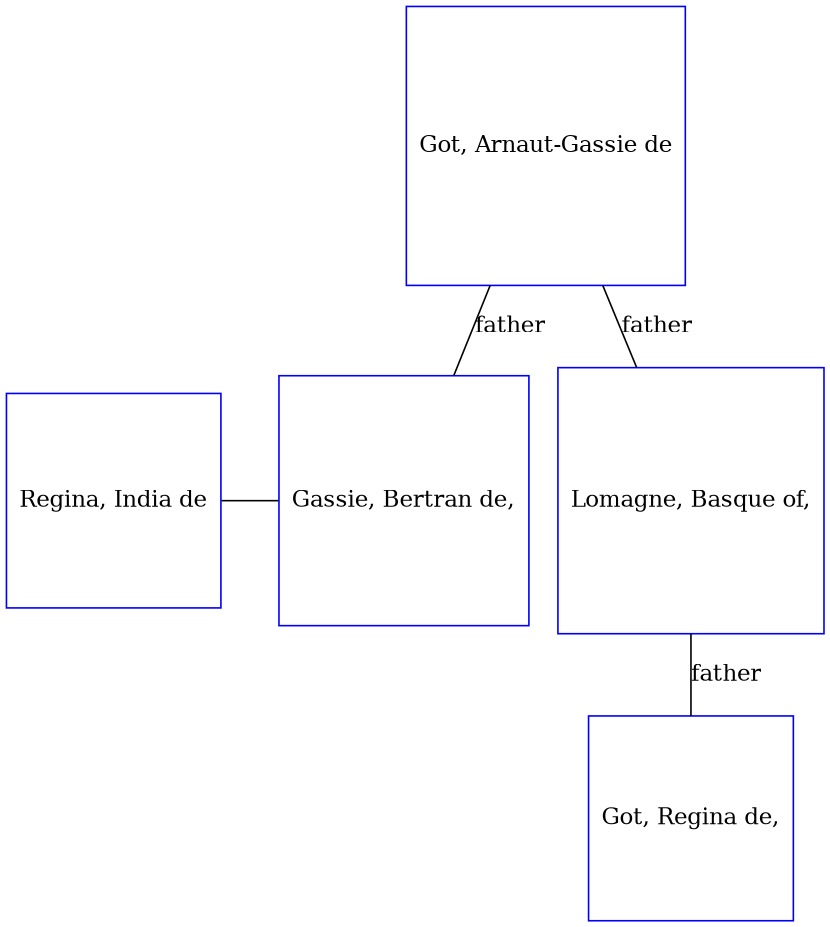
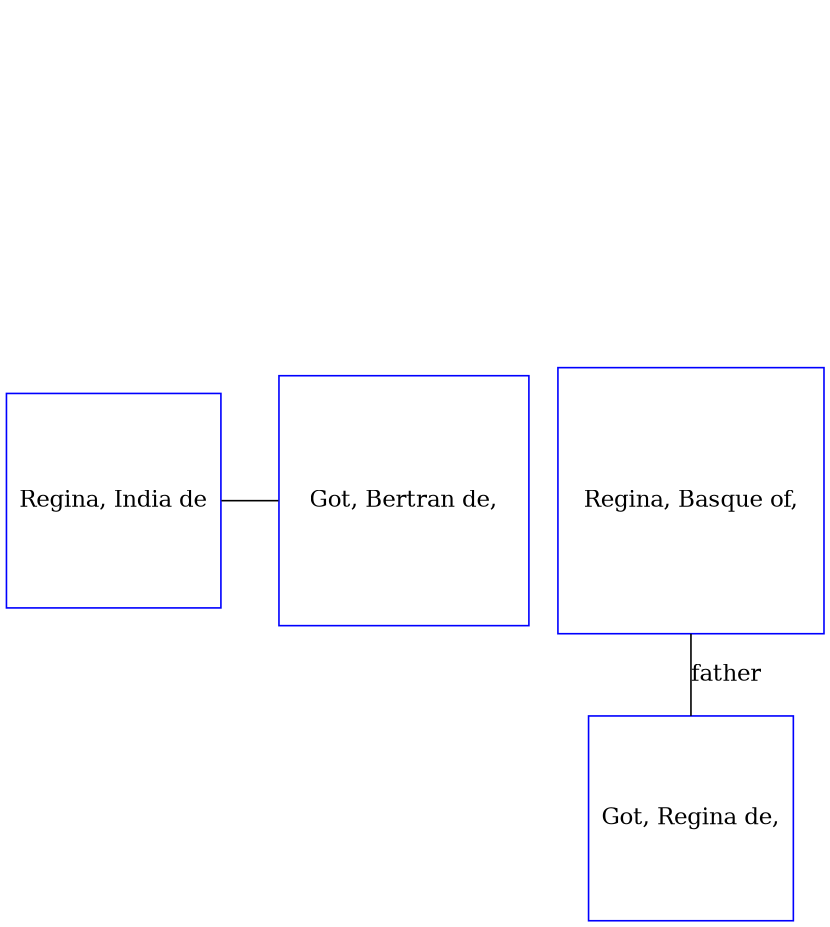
node "Got, Arnaut-Gassie de": removed
node "Gassie, Bertran de,": label "Gassie, Bertran de," -> "Got, Bertran de,"
node "Lomagne, Basque of,": label "Lomagne, Basque of," -> "Regina, Basque of,"
